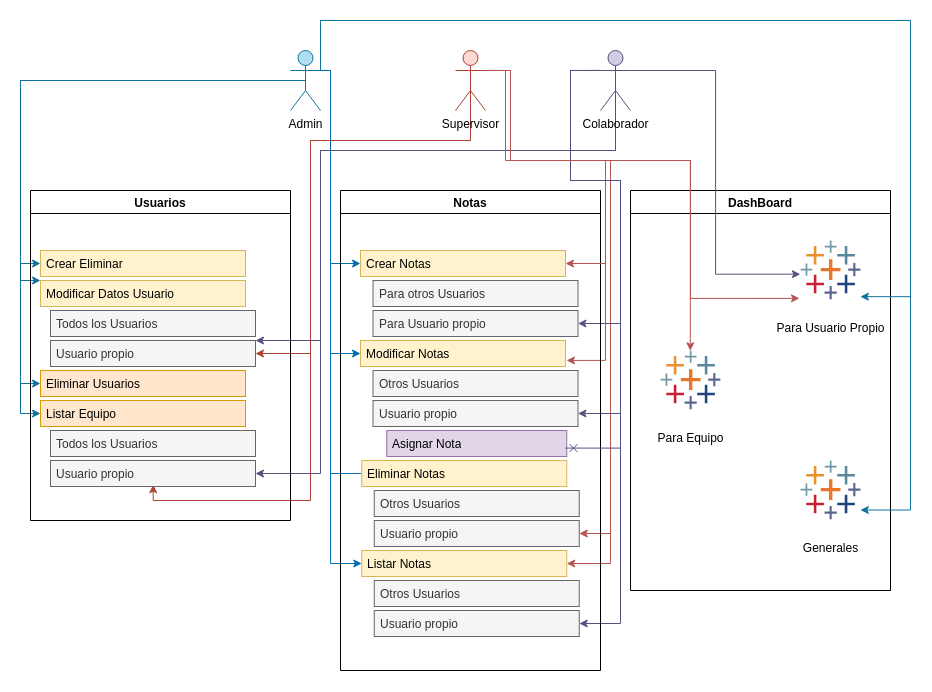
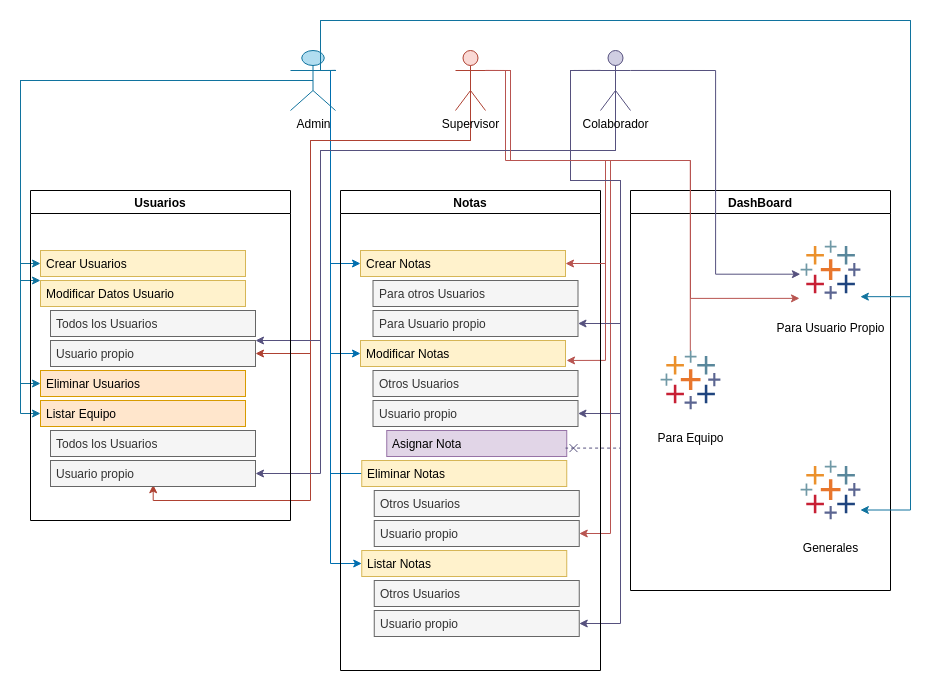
node "Admin": size 30x60 -> 45x60
node "Crear Eliminar": label "Crear Eliminar" -> "Crear Usuarios"
edge "Supervisor" -> "Para Equipo": arrowhead classic -> none
edge "Colaborador" -> "Asignar Nota": style solid -> dashed
edge "Supervisor" -> "Listar Notas": removed
